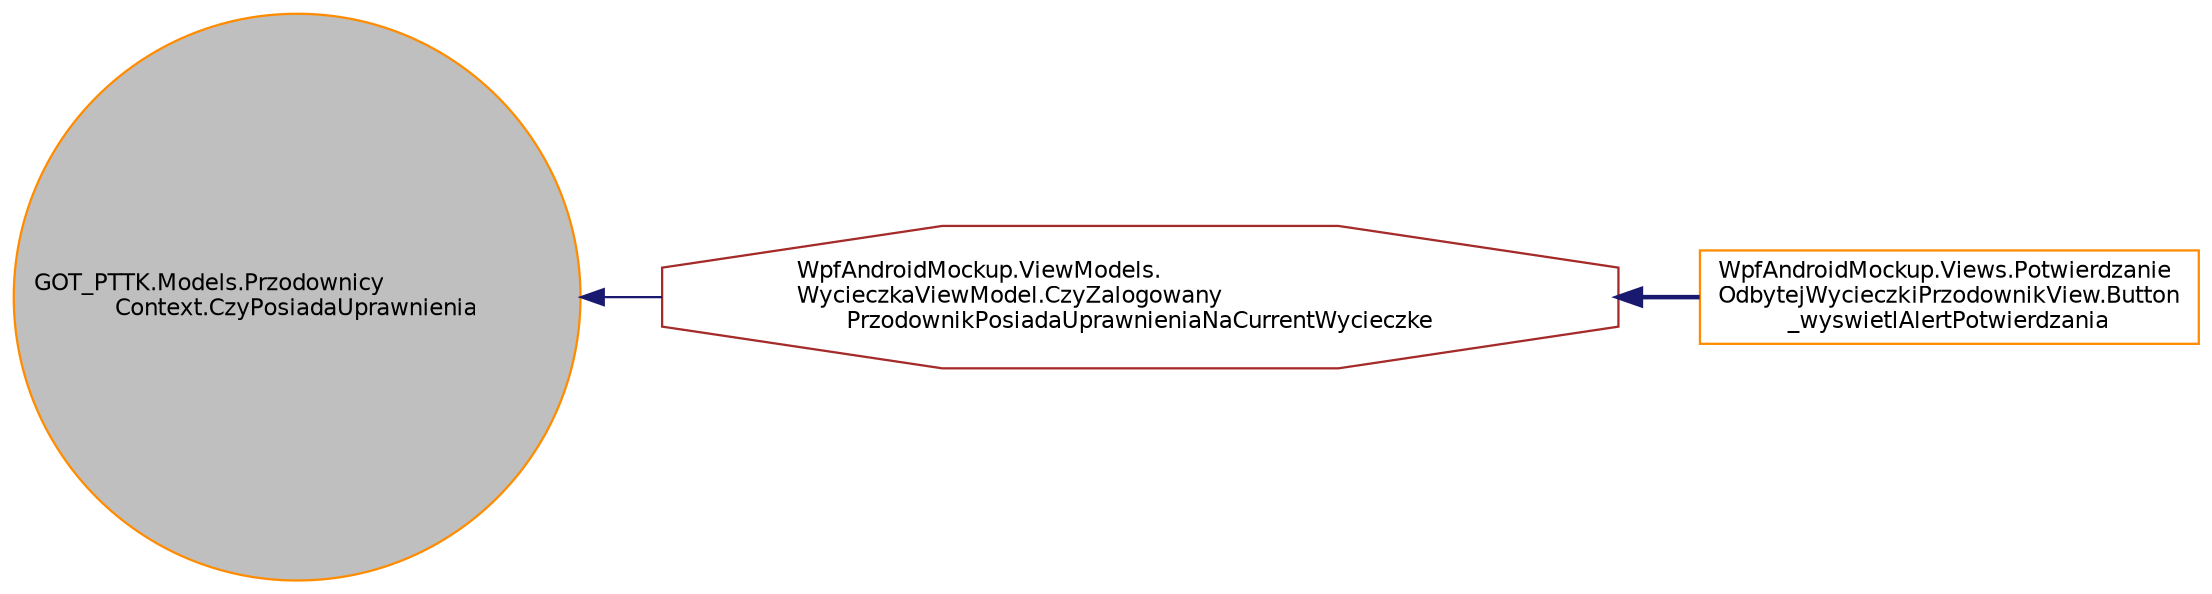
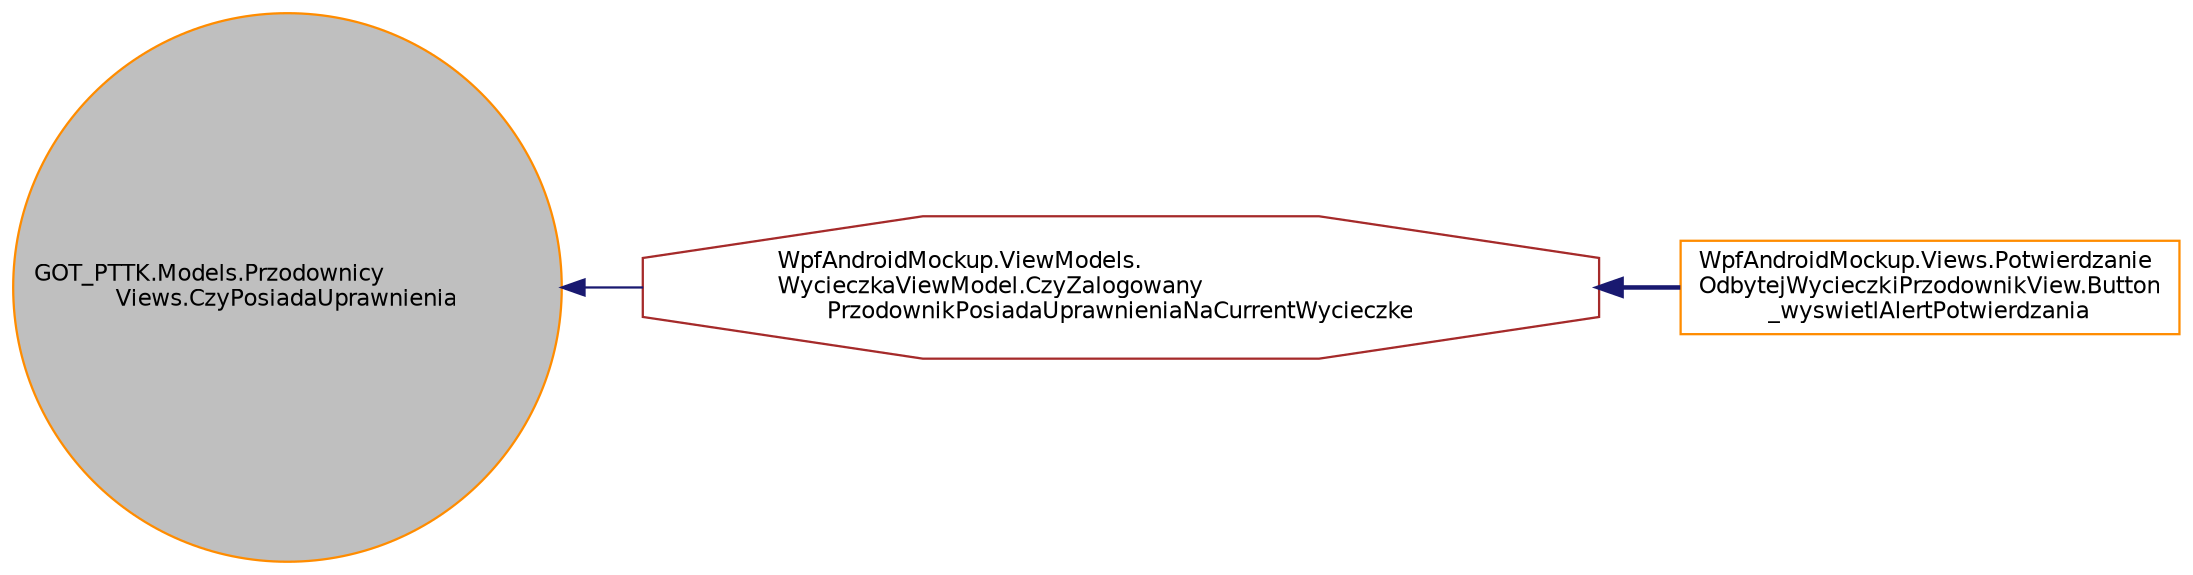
node "GOT_PTTK.Models.Przodownicy Context.CzyPosiadaUprawnienia": label "GOT_PTTK.Models.Przodownicy Context.CzyPosiadaUprawnienia" -> "GOT_PTTK.Models.Przodownicy Views.CzyPosiadaUprawnienia"
